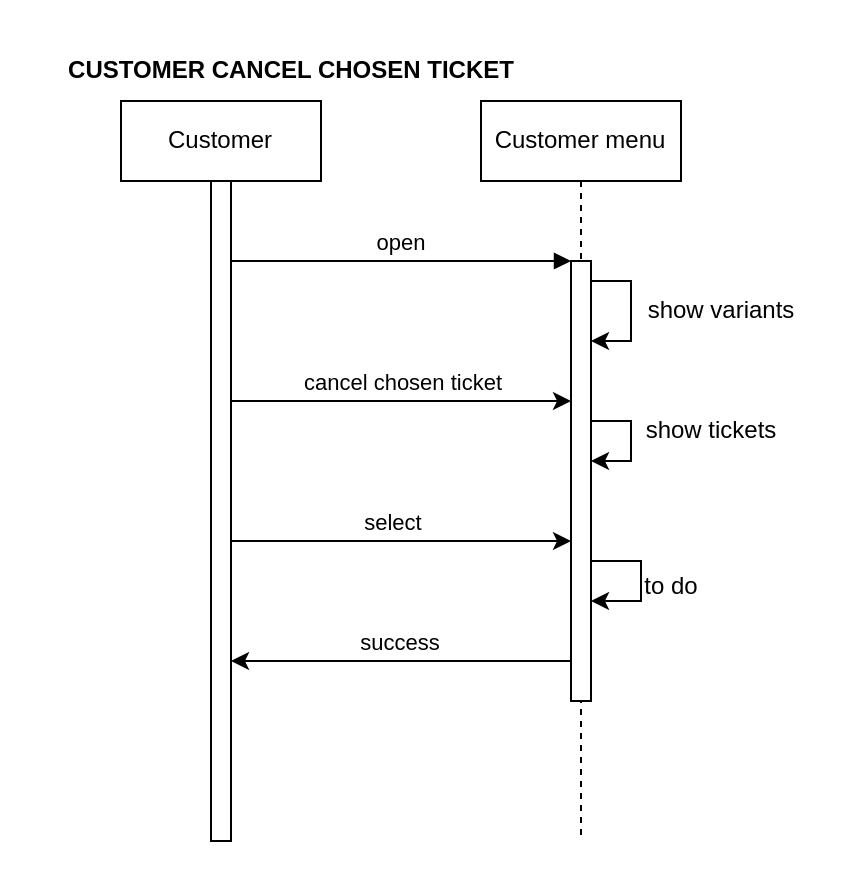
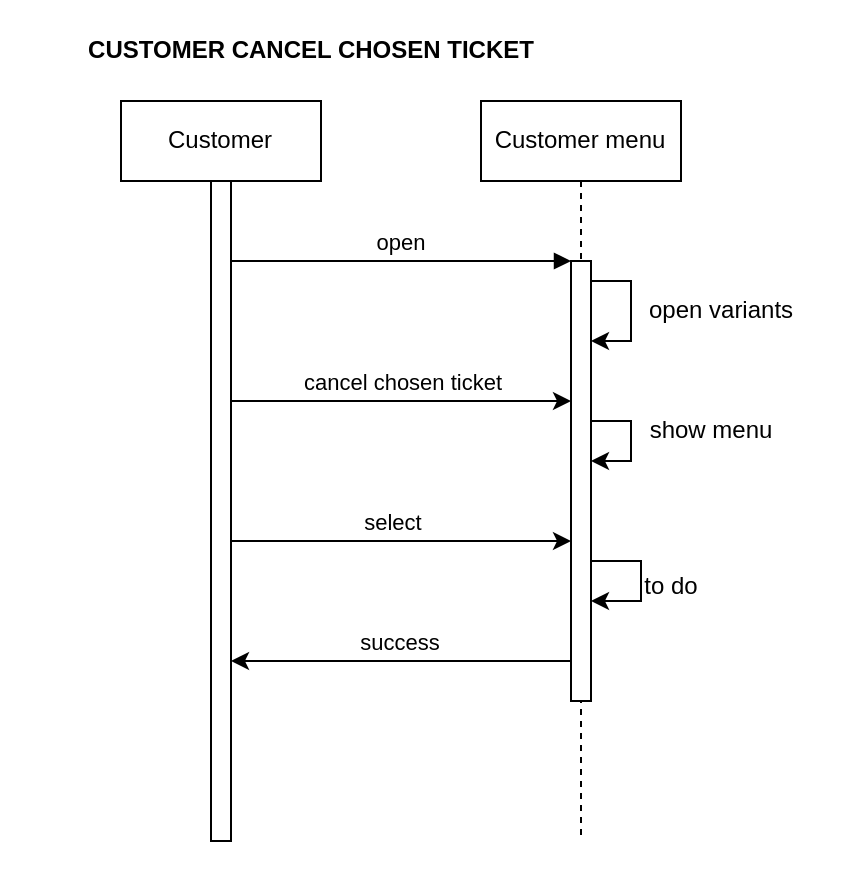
node "CUSTOMER CANCEL CHOSEN TICKET": moved (291, 71) -> (311, 51)
node "show variants": label "show variants" -> "open variants"
node "show tickets": label "show tickets" -> "show menu"
